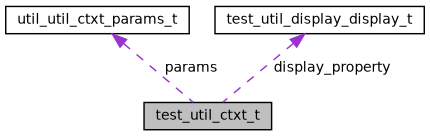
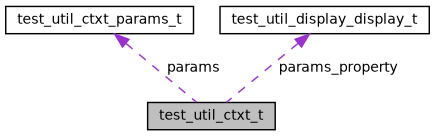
node "util_util_ctxt_params_t": label "util_util_ctxt_params_t" -> "test_util_ctxt_params_t"
edge "test_util_ctxt_t" -> "test_util_display_display_t": label " display_property" -> " params_property"
